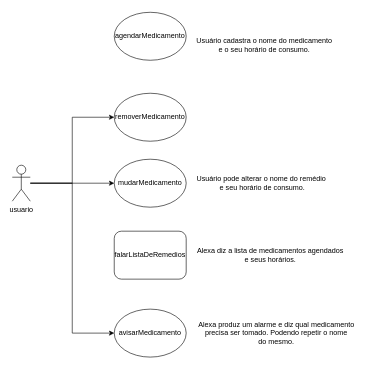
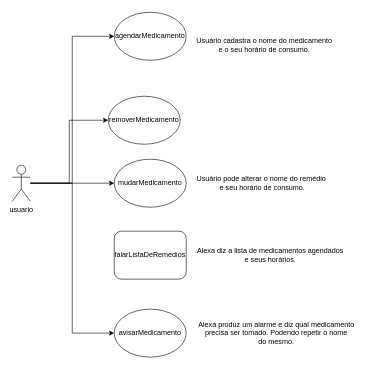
edge "usuario" -> "agendarMedicamento": added
node "removerMedicamento": moved (150, 117) -> (144, 120)
